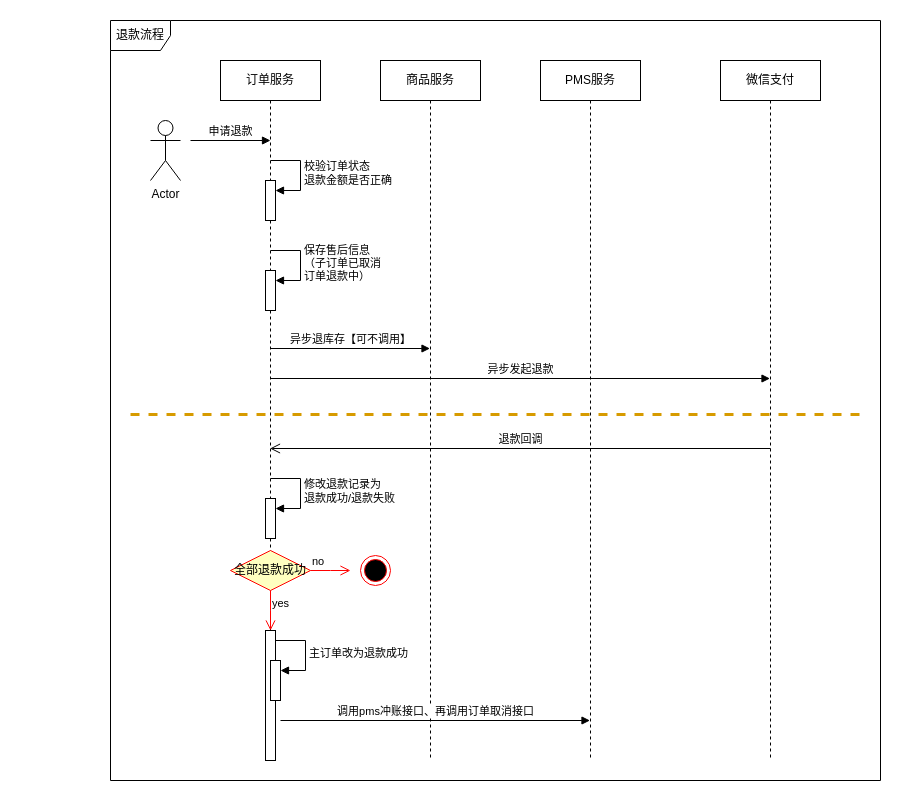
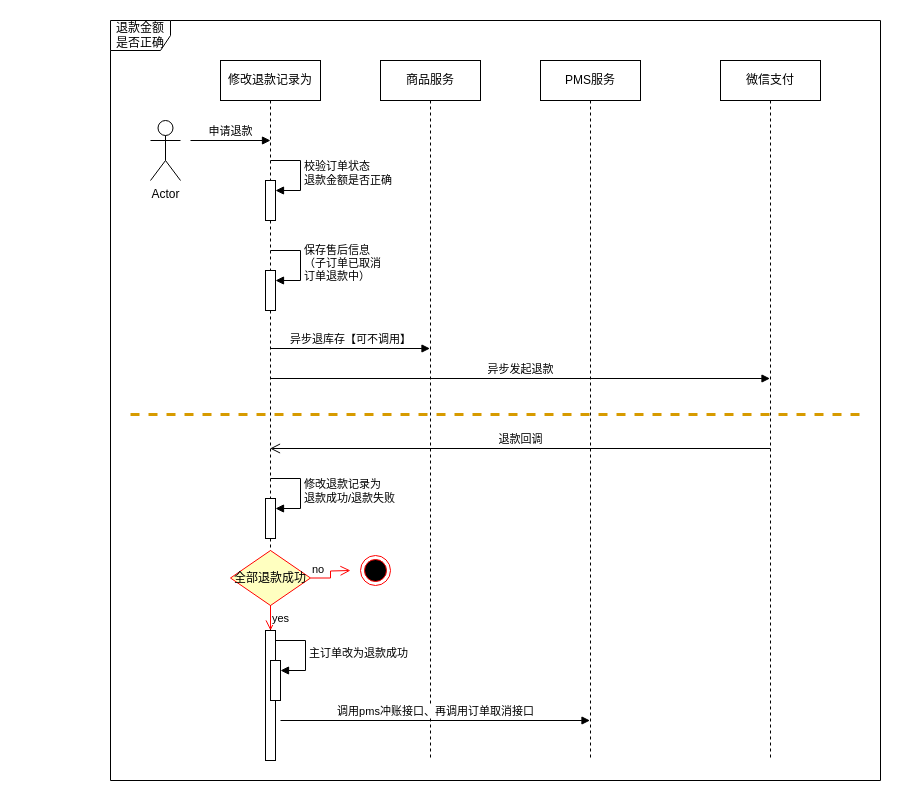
node "退款流程": label "退款流程" -> "退款金额是否正确"
node "订单服务": label "订单服务" -> "修改退款记录为"
node "全部退款成功": size 80x40 -> 80x55
